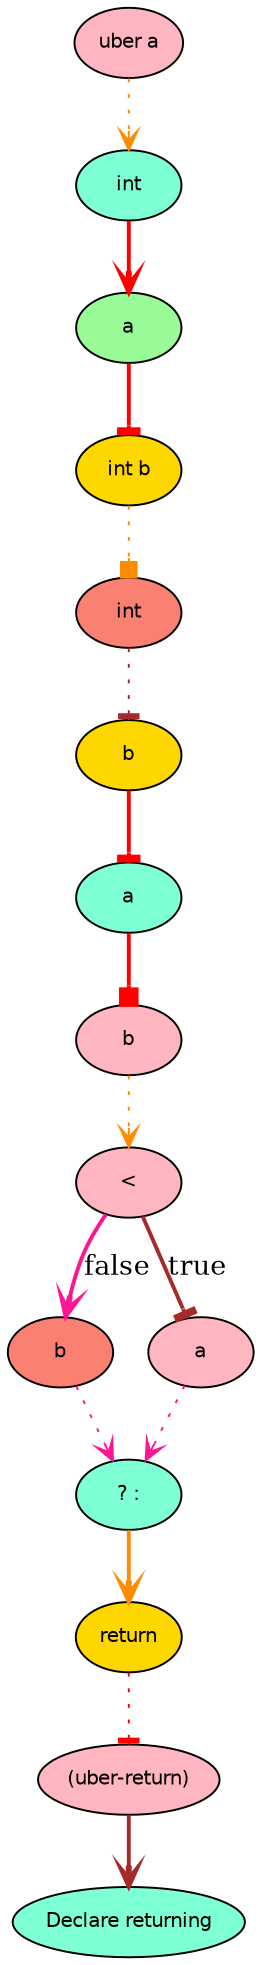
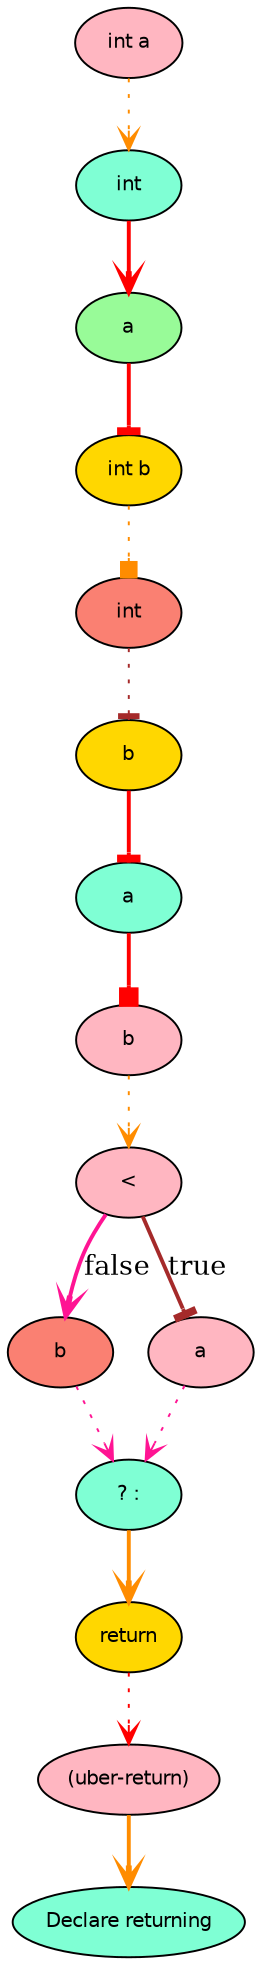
node "uber a": label "uber a" -> "int a"
edge "return" -> "(uber-return)": arrowhead tee -> vee
edge "(uber-return)" -> "Declare returning": color brown -> darkorange
